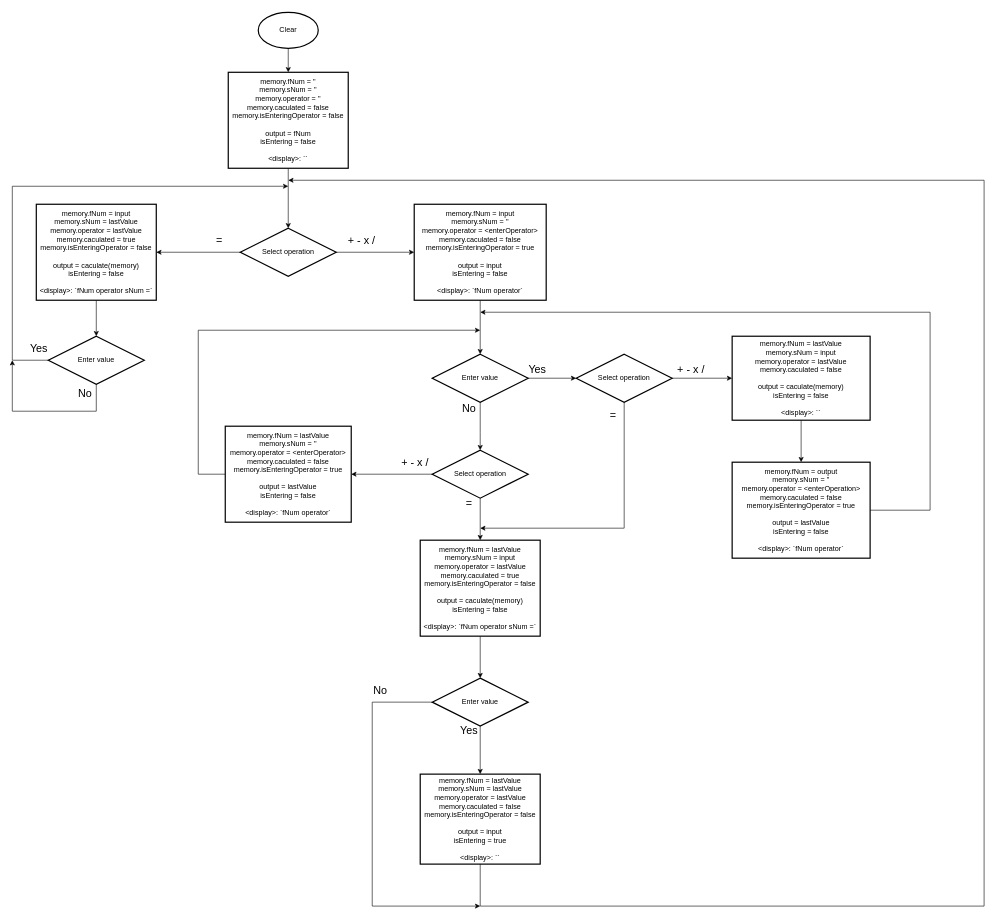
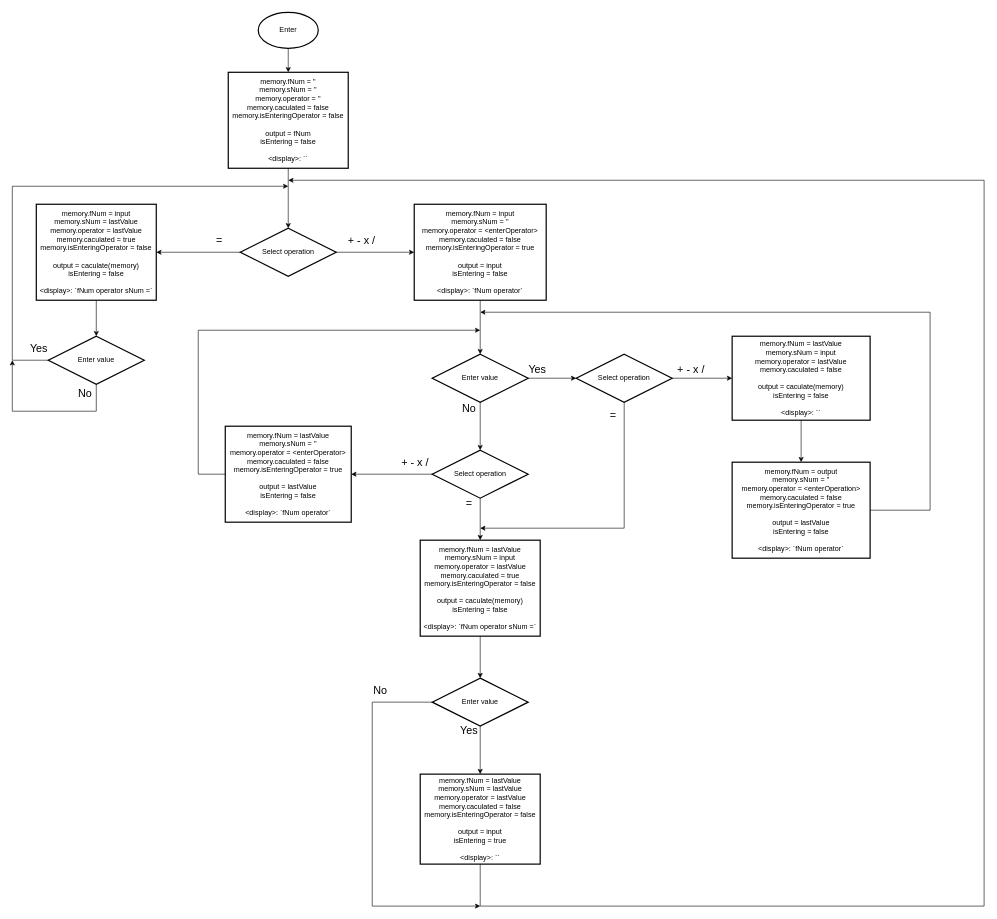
node "Clear": label "Clear" -> "Enter"
